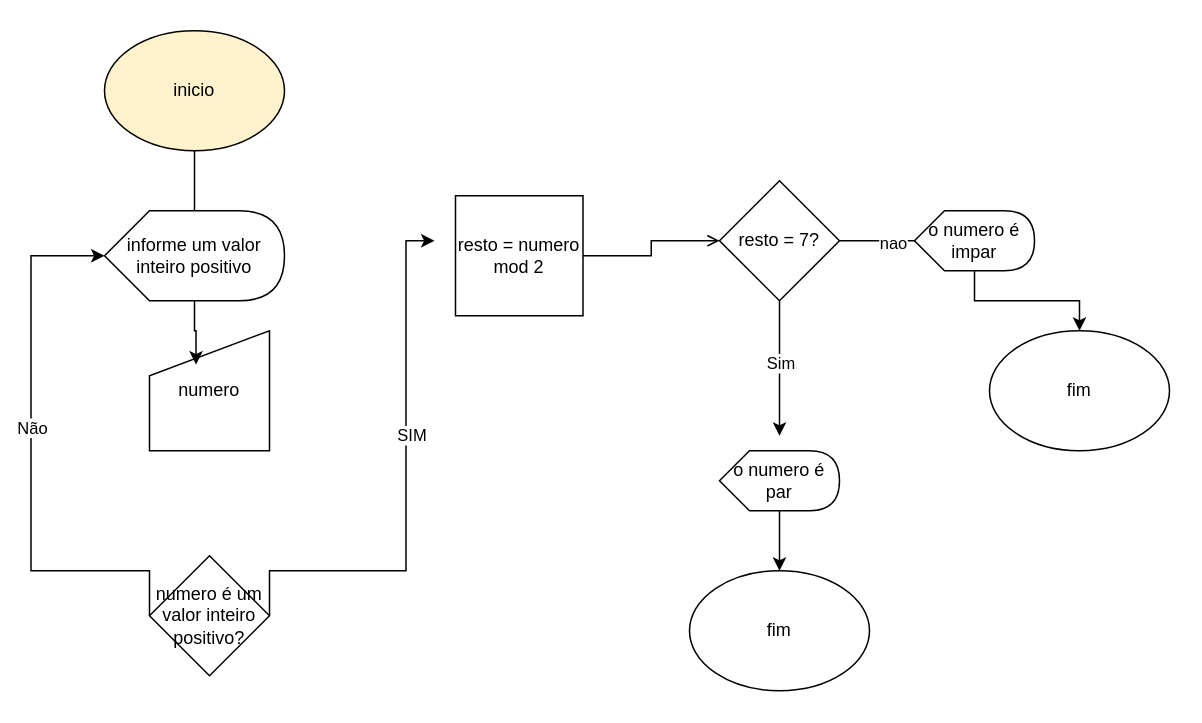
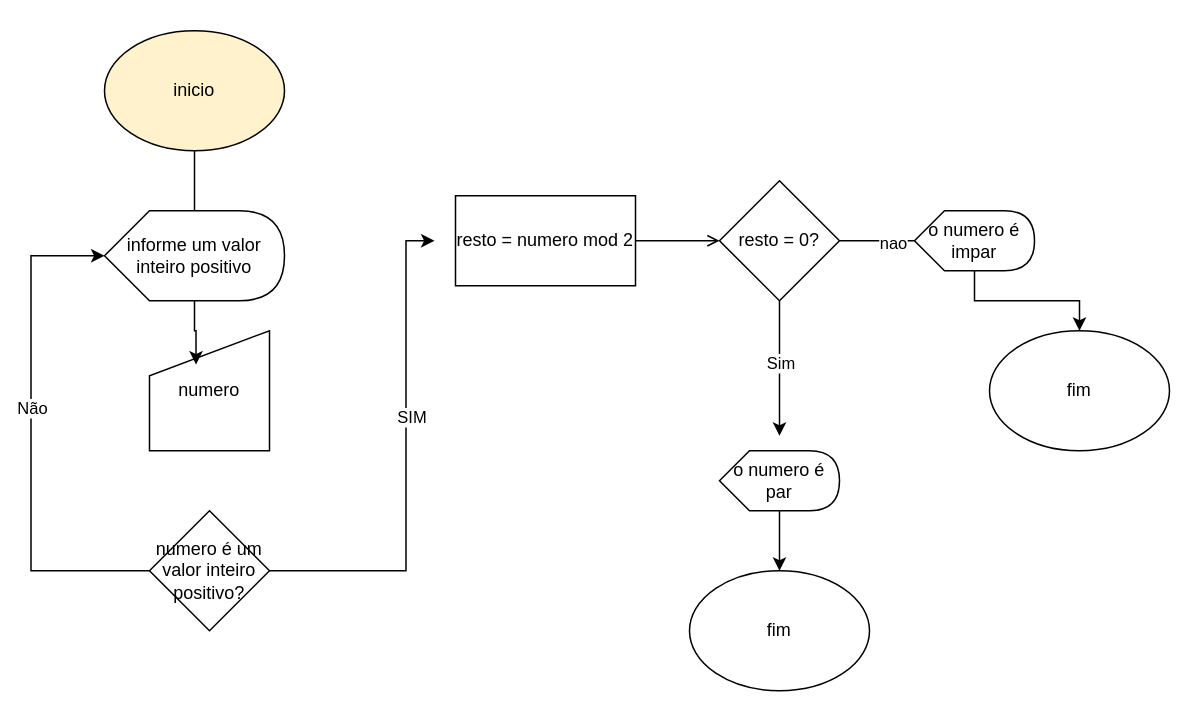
node "resto = 7?": label "resto = 7?" -> "resto = 0?"
node "resto = numero mod 2": size 128x120 -> 180x90
node "numero é um valor inteiro positivo?": moved (209, 616) -> (209, 571)
